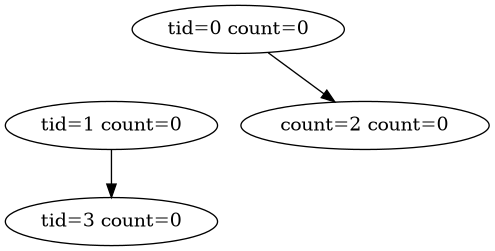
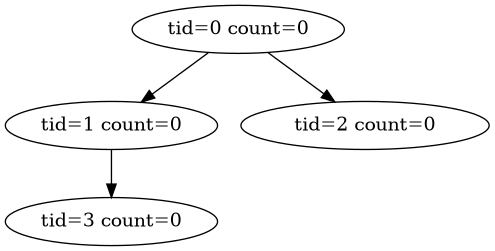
edge "tid=0 count=0" -> "tid=1 count=0": added
node "count=2 count=0": label "count=2 count=0" -> "tid=2 count=0"
